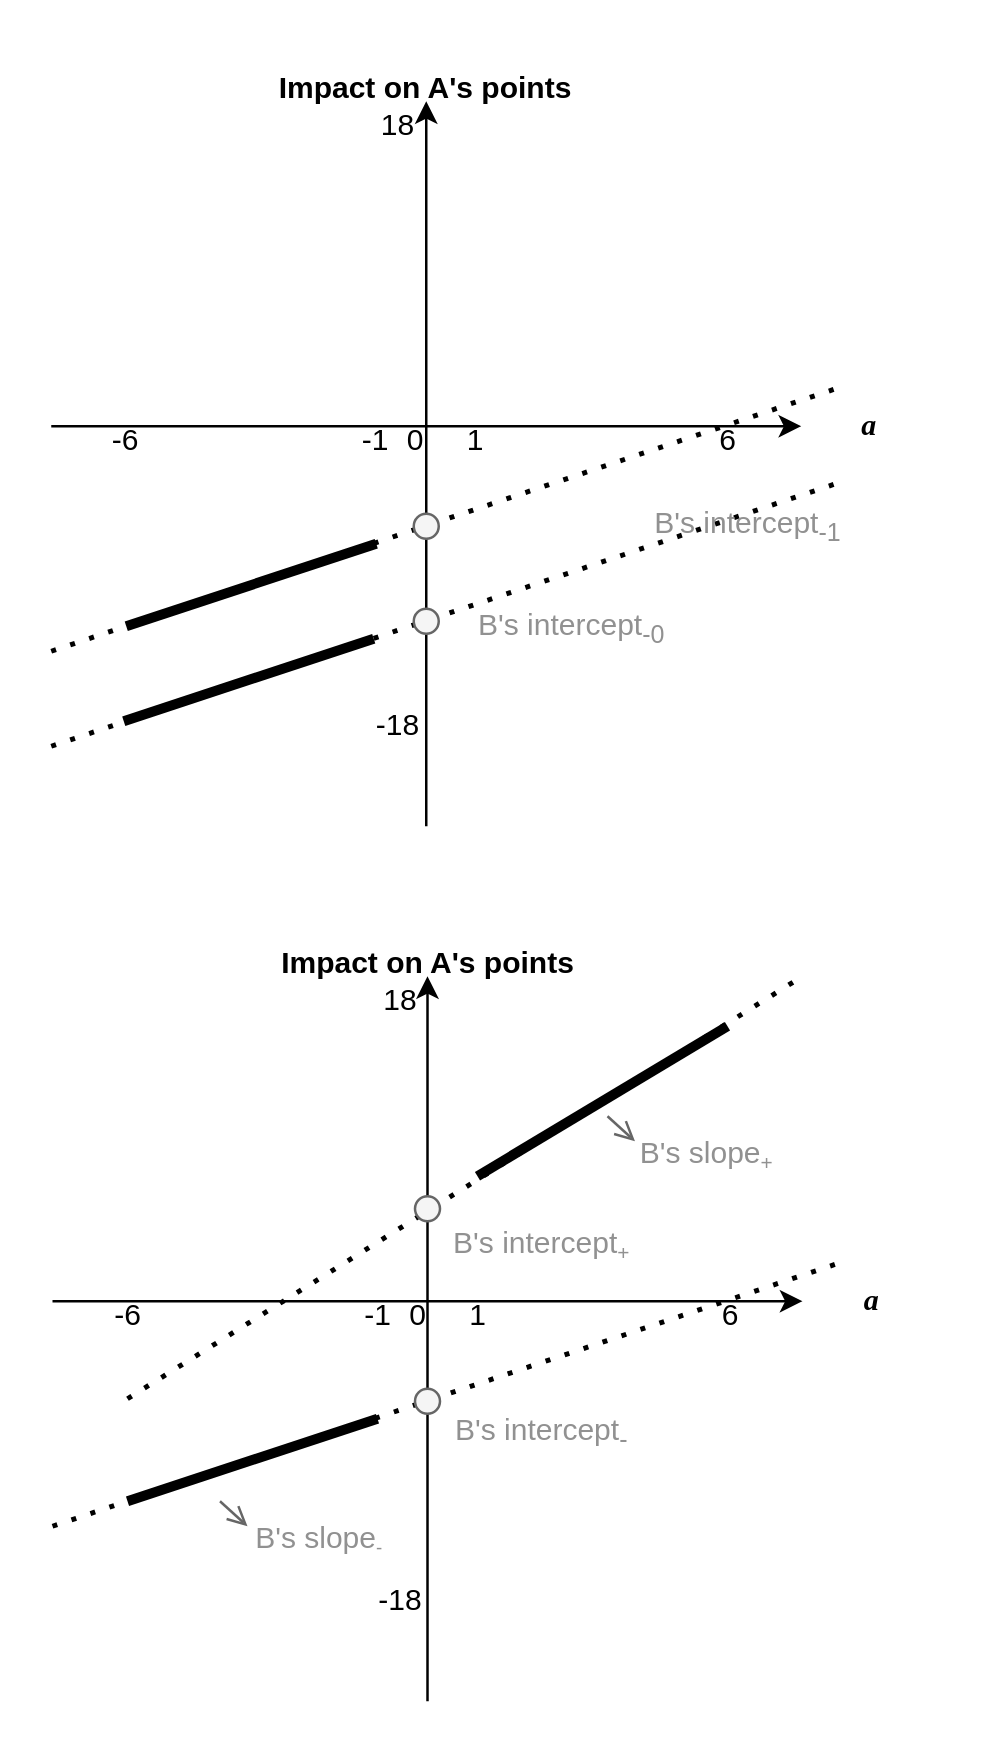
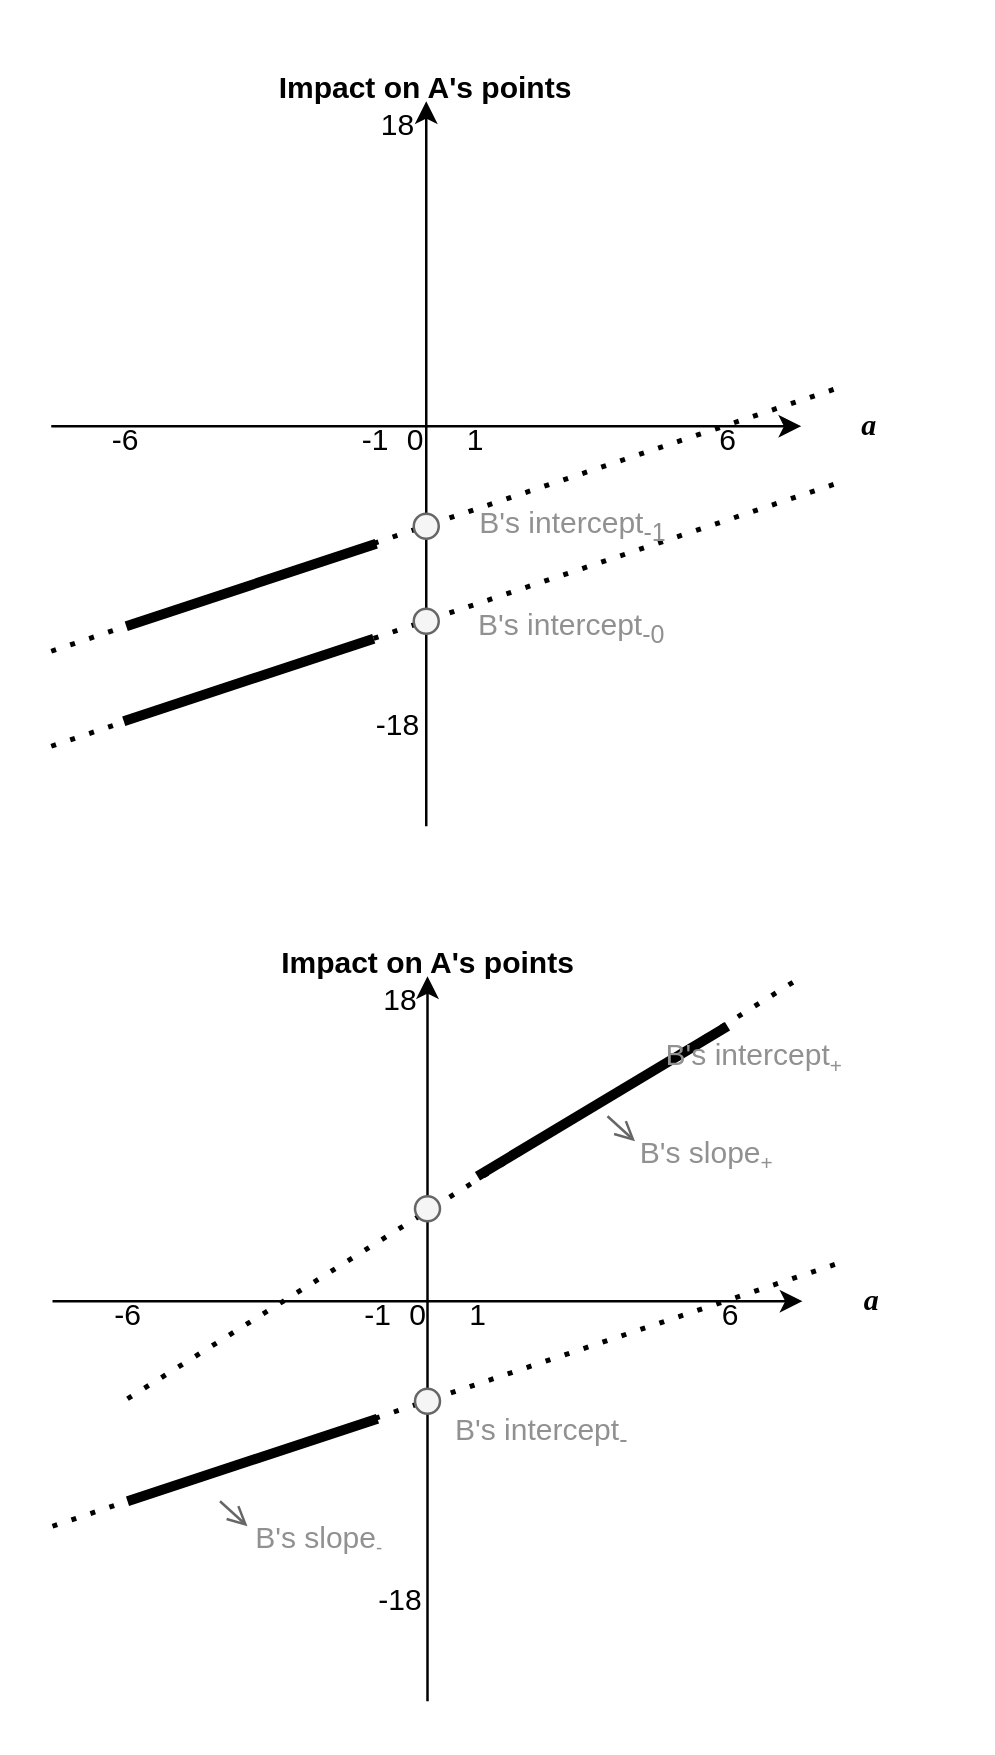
node "B's intercept-1": moved (748, 526) -> (573, 526)
node "B's intercept+": moved (541, 1244) -> (754, 1056)
